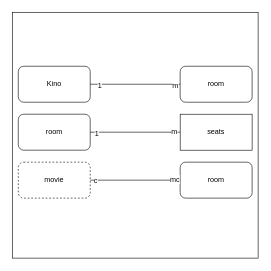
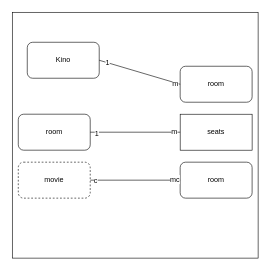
node "Kino": moved (54, 84) -> (63, 60)
